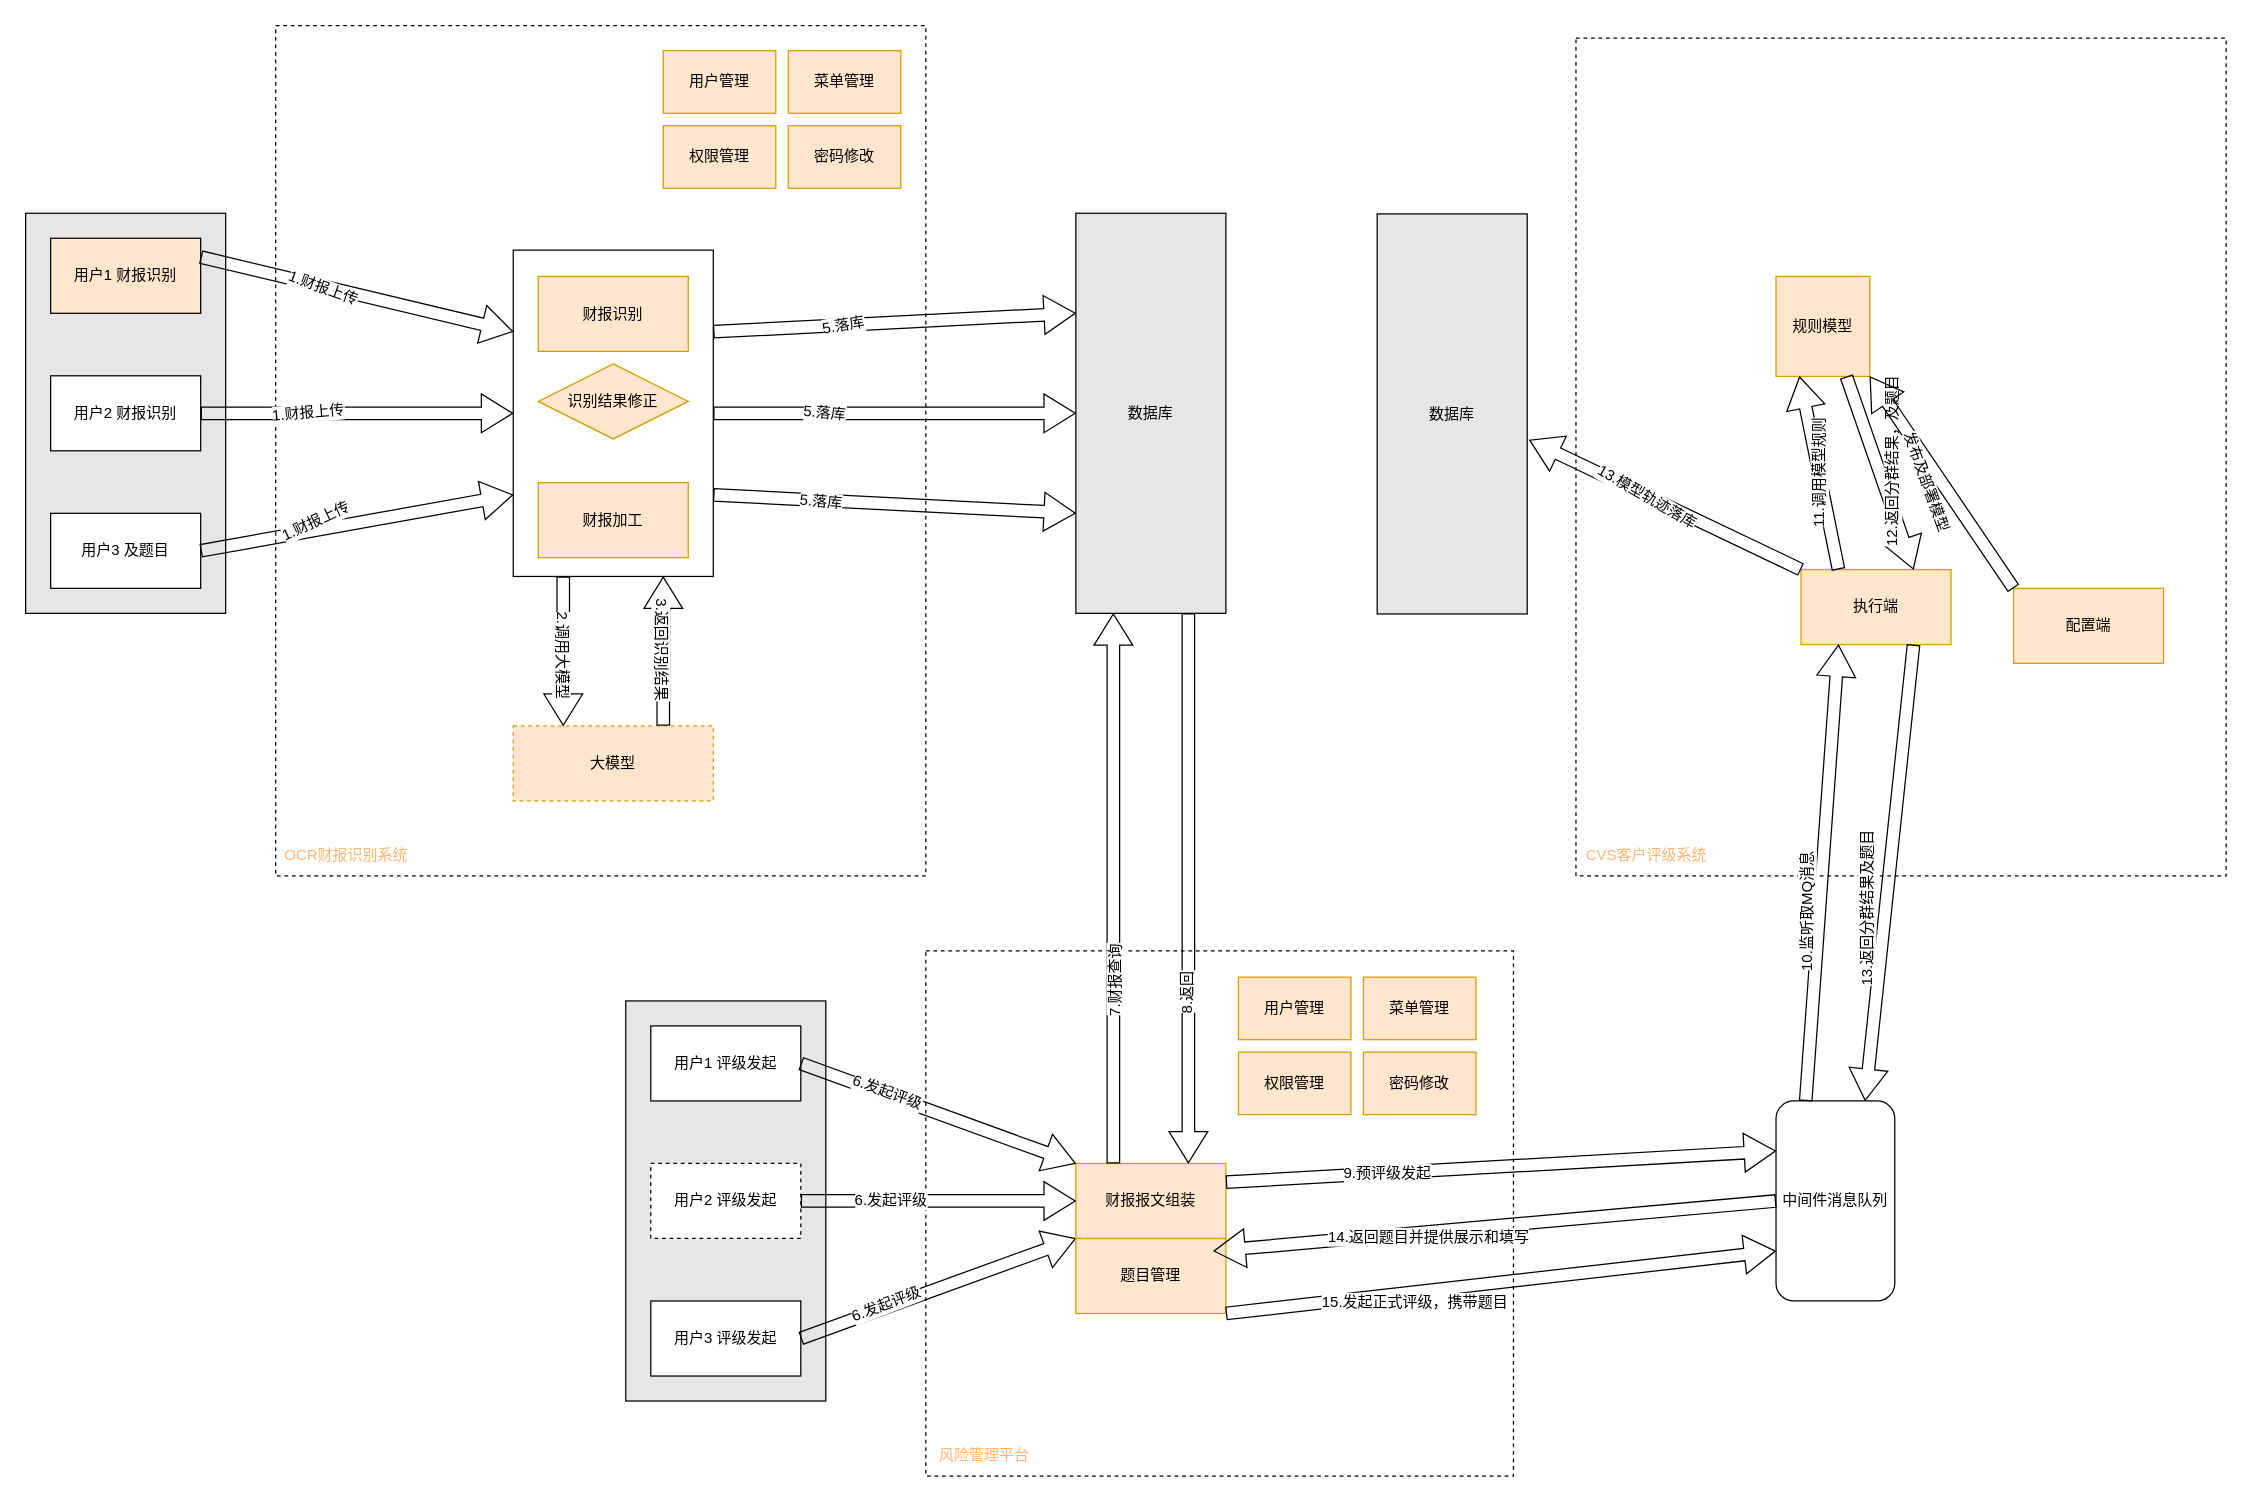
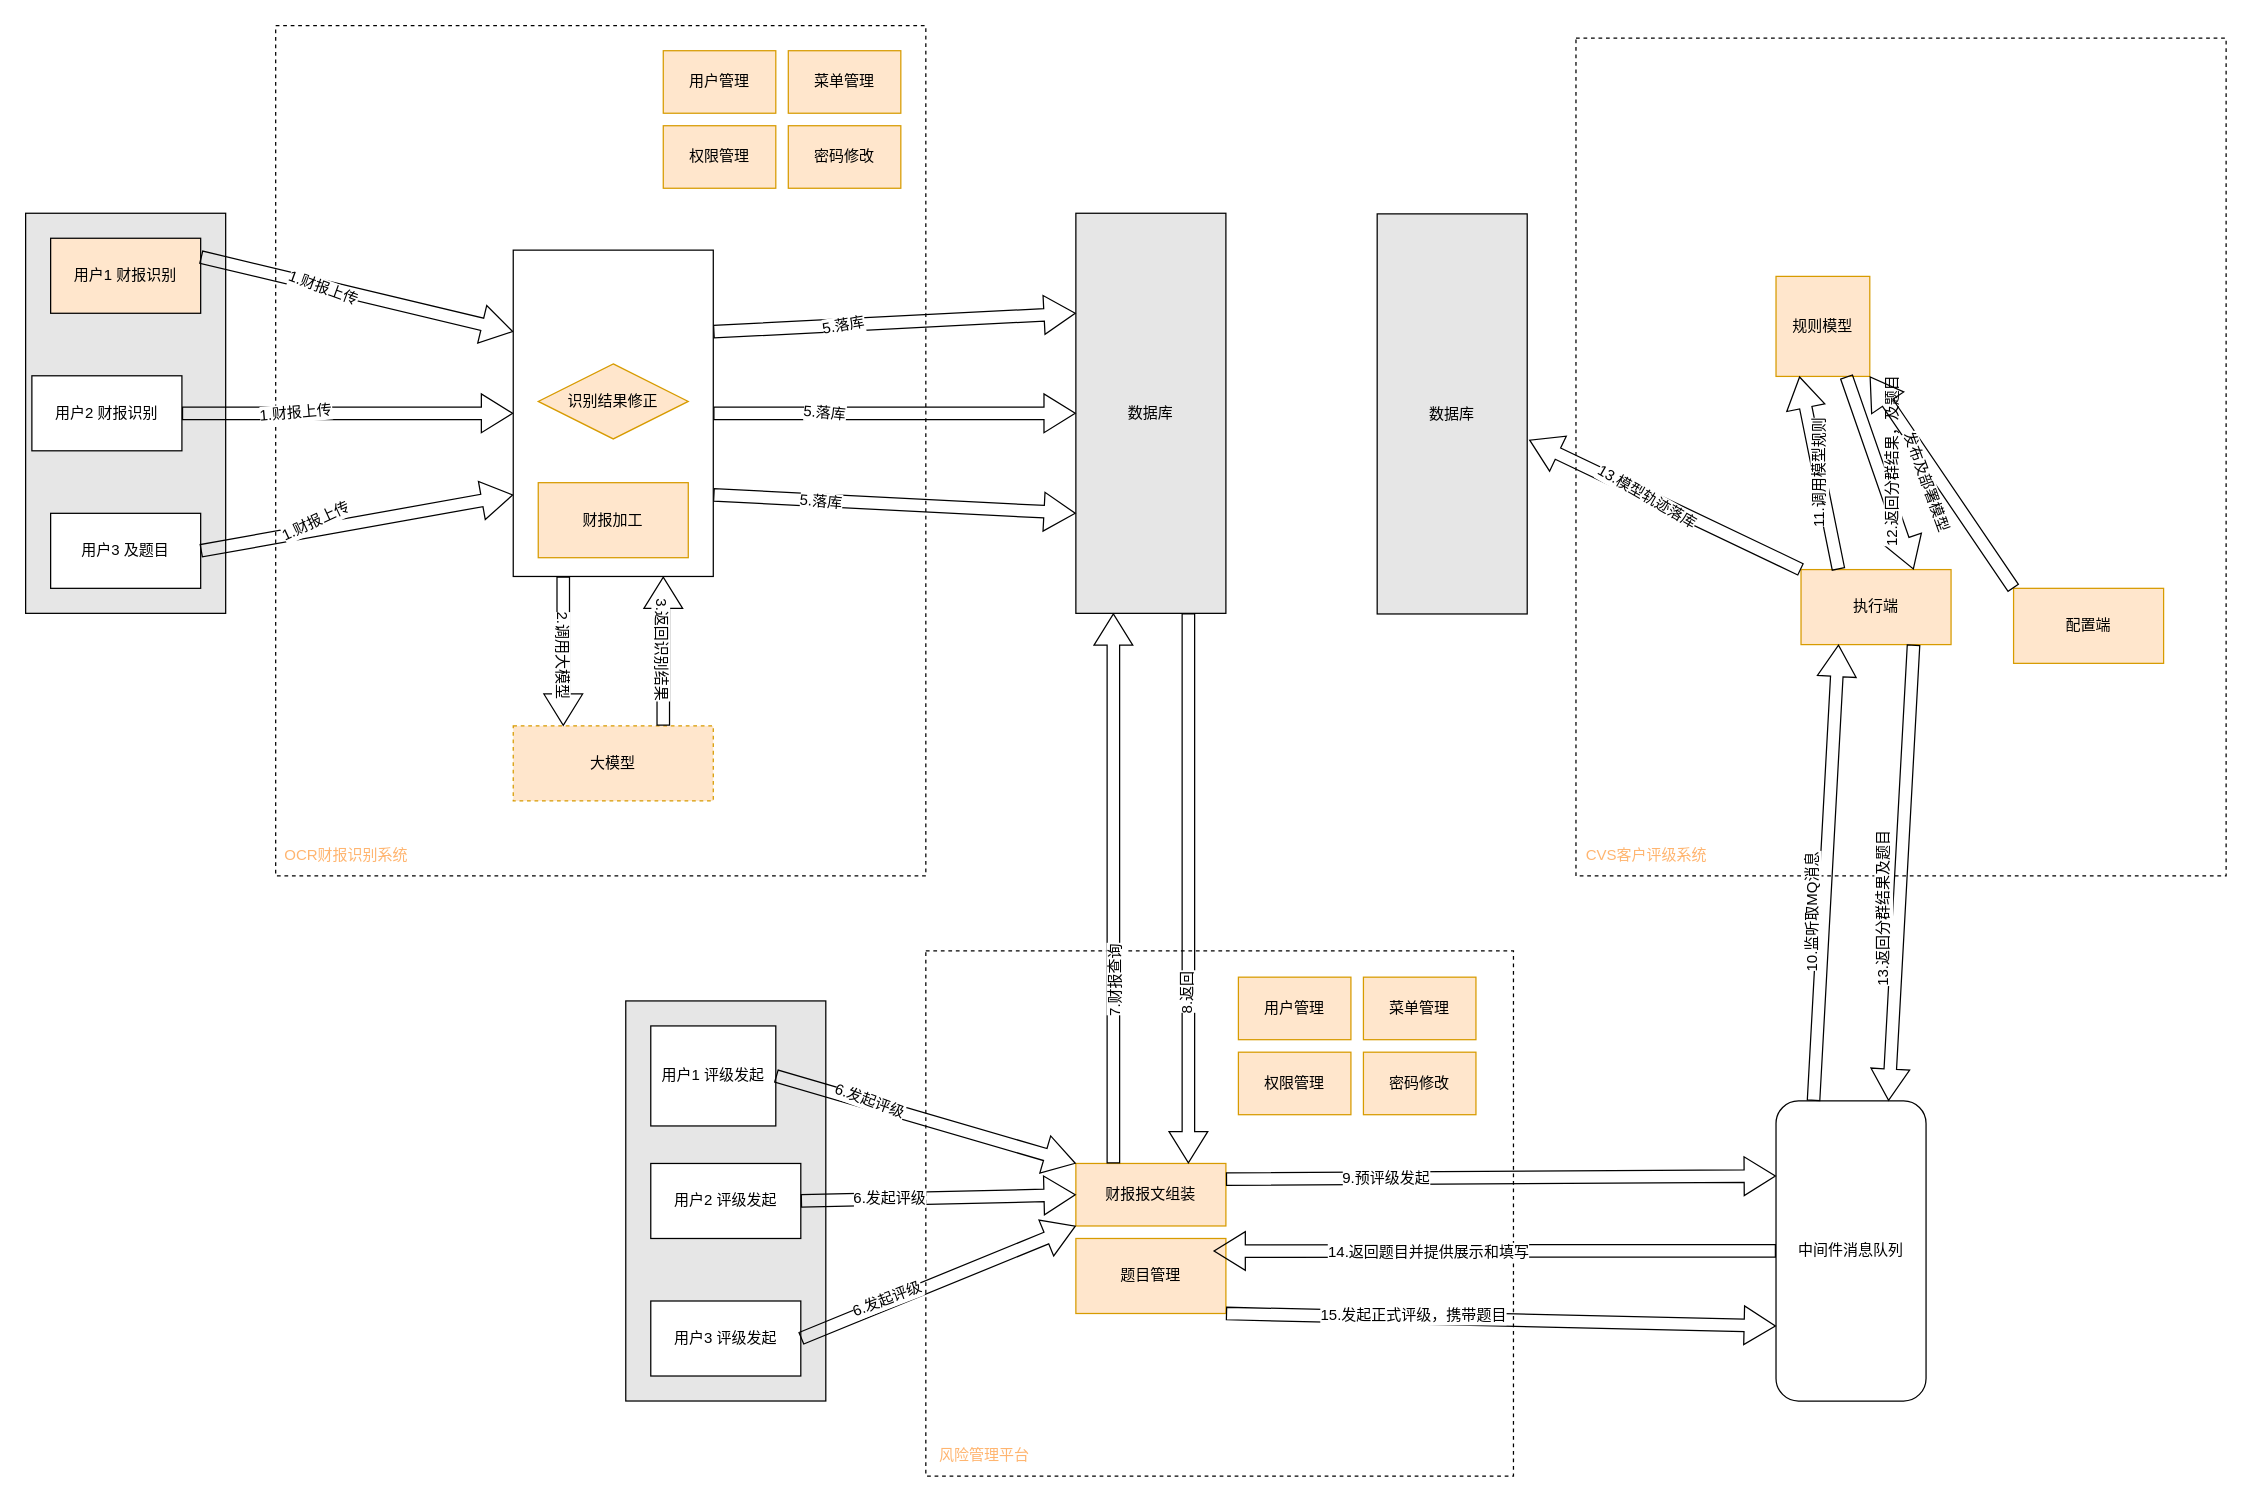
node "财报识别": removed
node "用户2 财报识别": moved (126, 413) -> (107, 413)
node "用户1 评级发起": size 150x75 -> 125x100
node "用户2 评级发起": style dashed -> solid
node "财报报文组装": size 150x75 -> 150x63
node "中间件消息队列": size 119x200 -> 150x300
